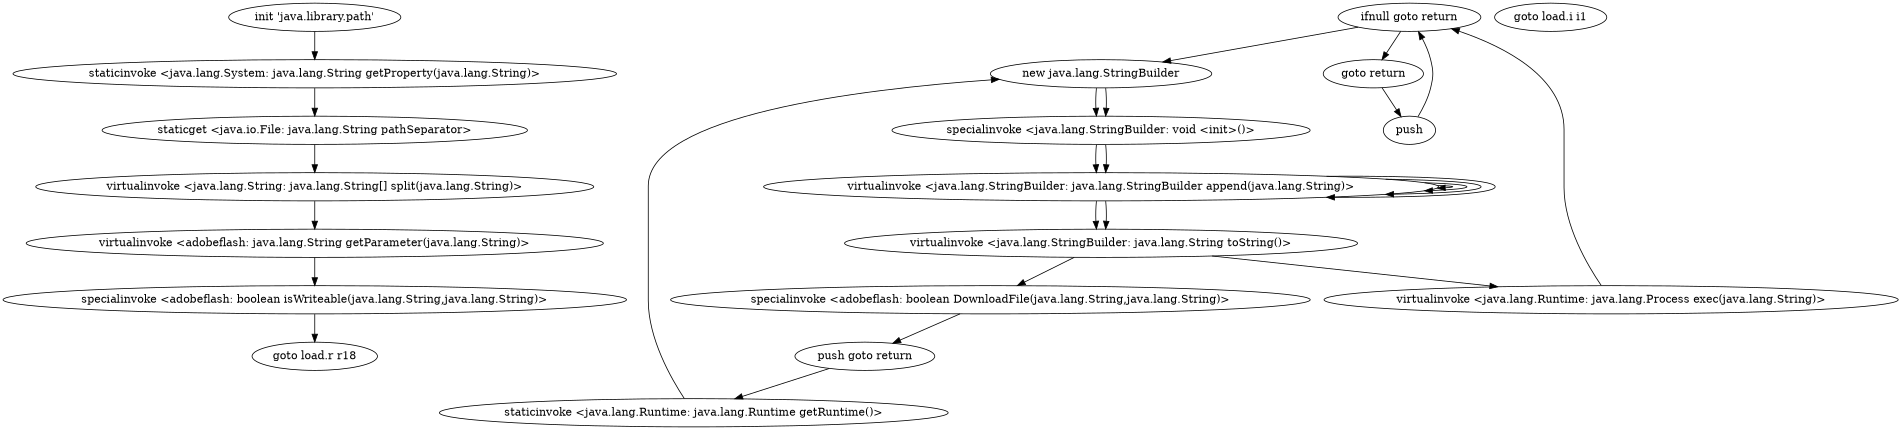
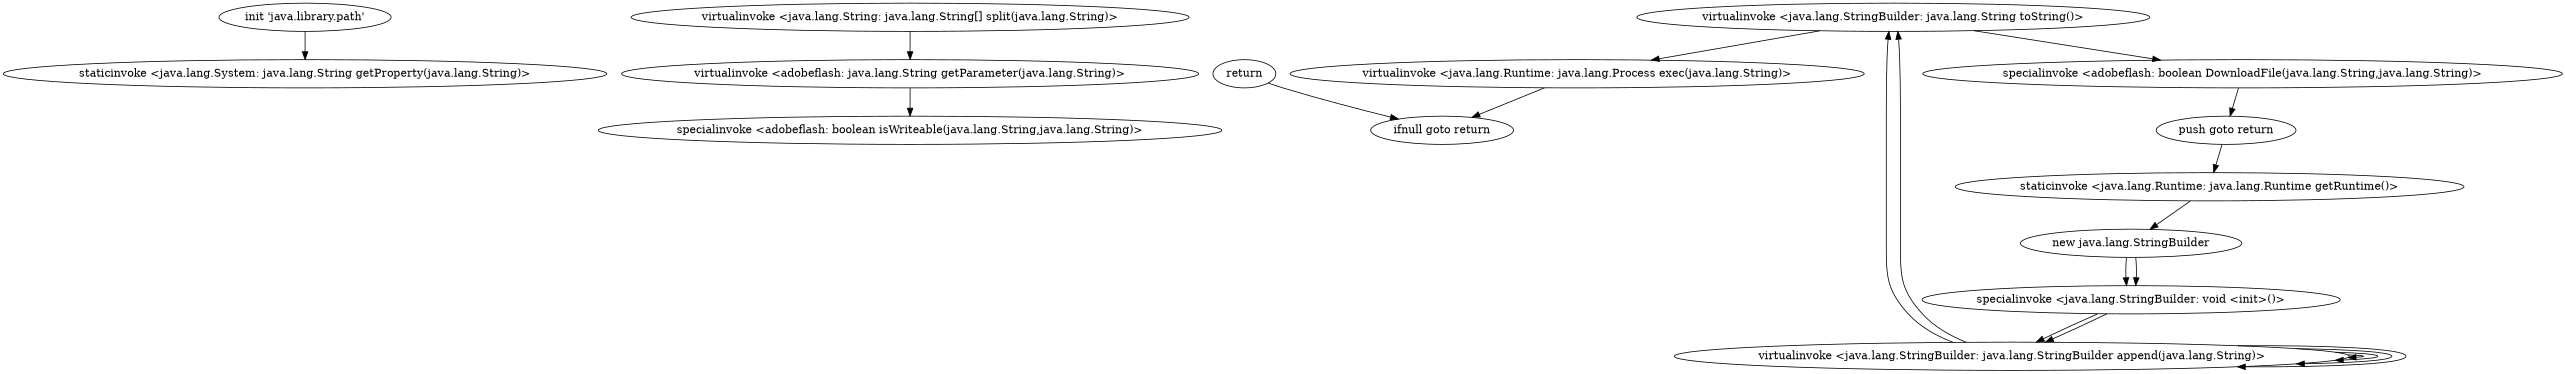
node "goto load.i i1": removed
edge "ifnull goto return" -> "new java.lang.StringBuilder": removed
node "goto return": removed
node "staticget <java.io.File: java.lang.String pathSeparator>": removed
node "push": label "push" -> "return"
node "goto load.r r18": removed
